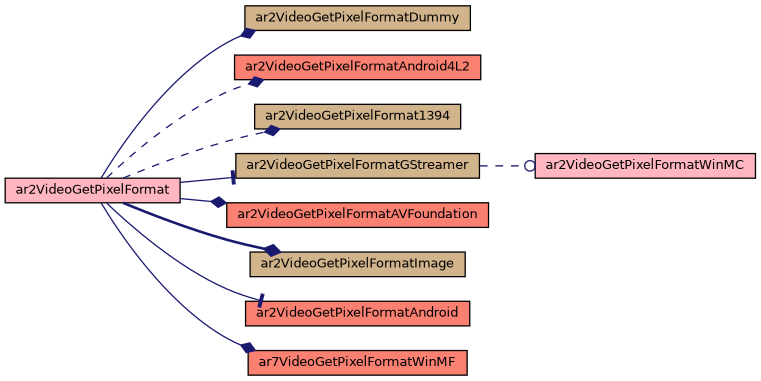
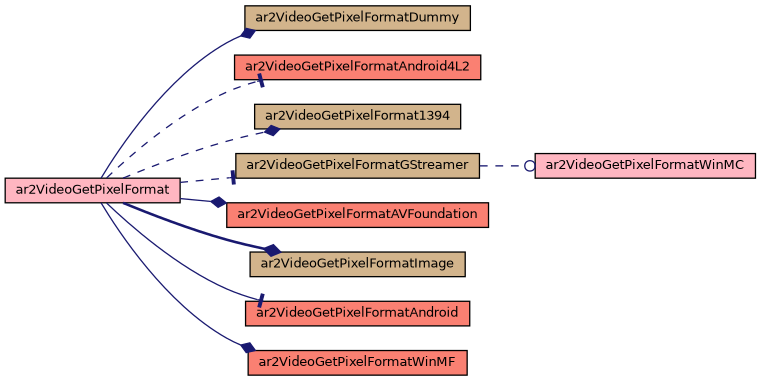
edge "ar2VideoGetPixelFormat" -> "ar2VideoGetPixelFormatAndroid4L2": arrowhead diamond -> tee
edge "ar2VideoGetPixelFormat" -> "ar2VideoGetPixelFormatGStreamer": style solid -> dashed
node "ar7VideoGetPixelFormatWinMF": label "ar7VideoGetPixelFormatWinMF" -> "ar2VideoGetPixelFormatWinMF"
